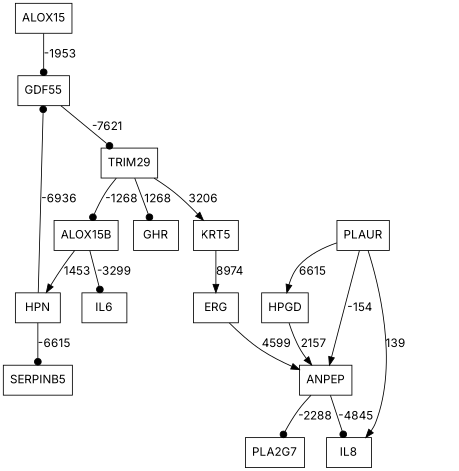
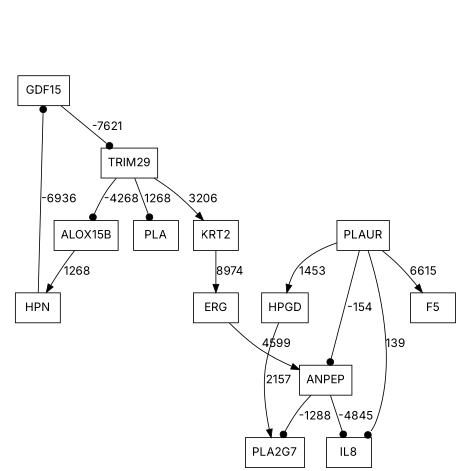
node "ALOX15": removed
node "GDF55": label "GDF55" -> "GDF15"
edge "TRIM29" -> "ALOX15B": label "-1268" -> "-4268"
node "GHR": label "GHR" -> "PLA"
node "KRT5": label "KRT5" -> "KRT2"
edge "ALOX15B" -> "HPN": label "1453" -> "1268"
edge "PLAUR" -> "HPGD": label "6615" -> "1453"
edge "PLAUR" -> "ANPEP": arrowhead normal -> dot
node "IL6": removed
node "F5": added
edge "HPGD" -> "ANPEP": now "HPGD" -> "PLA2G7"
edge "PLAUR" -> "IL8": arrowhead normal -> dot
node "SERPINB5": removed
edge "ANPEP" -> "PLA2G7": label "-2288" -> "-1288"
